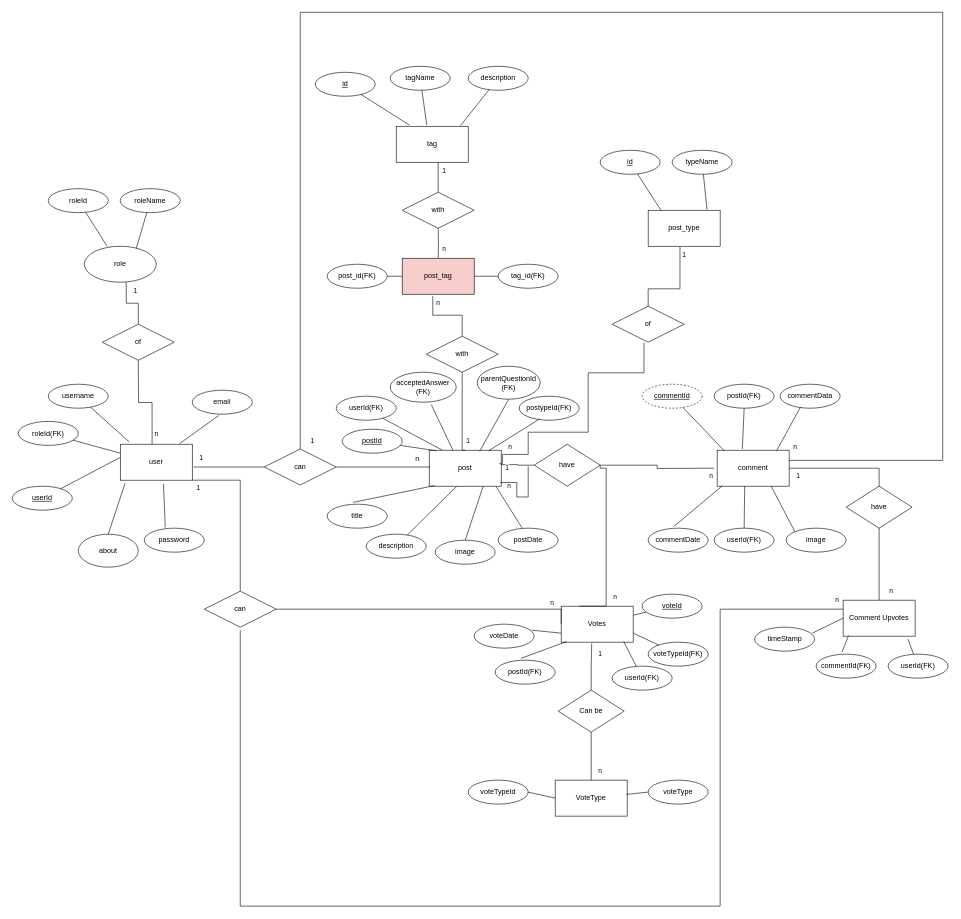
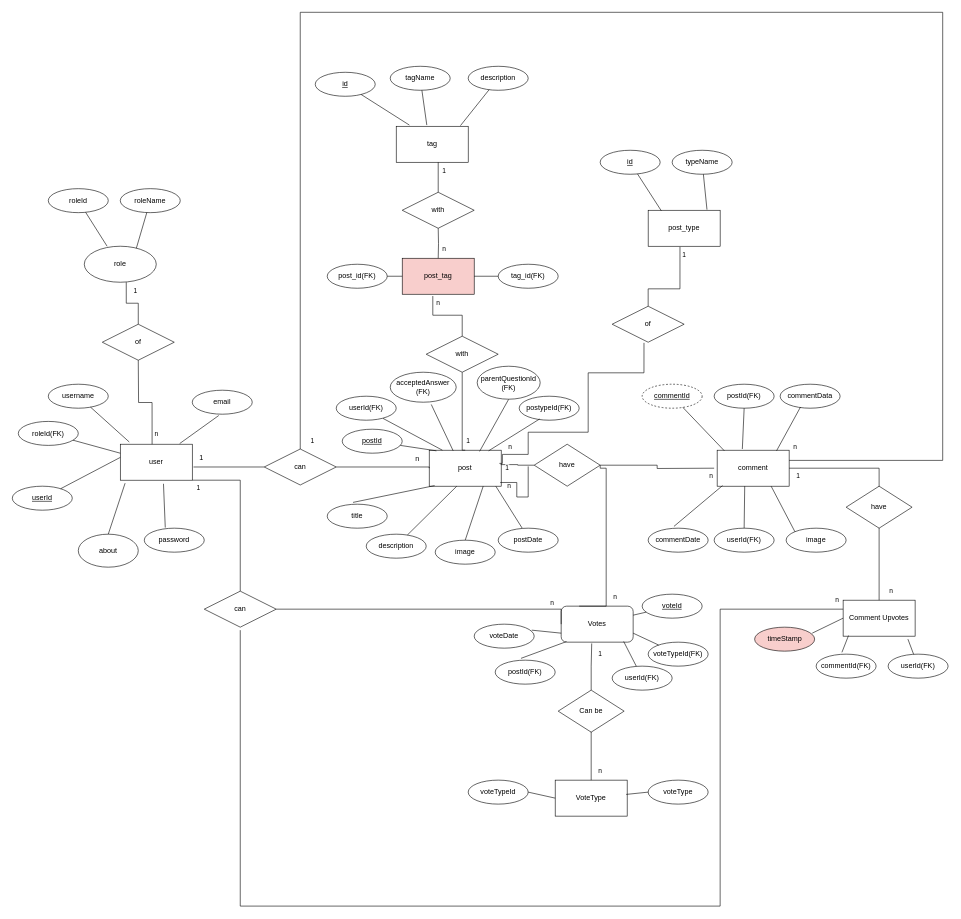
node "Votes": shape rectangle -> rounded rectangle
node "timeStamp": fillcolor #ffffff -> #f8cecc
